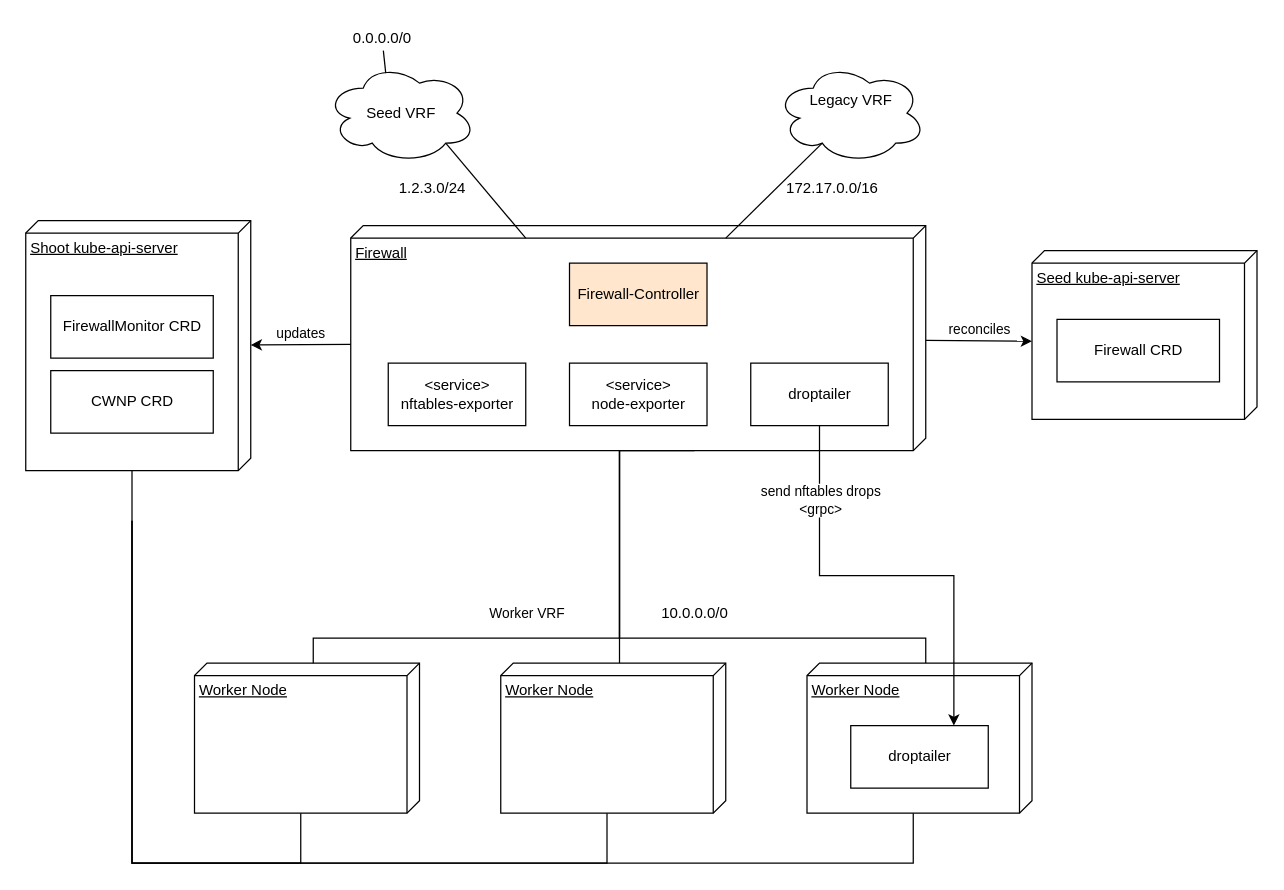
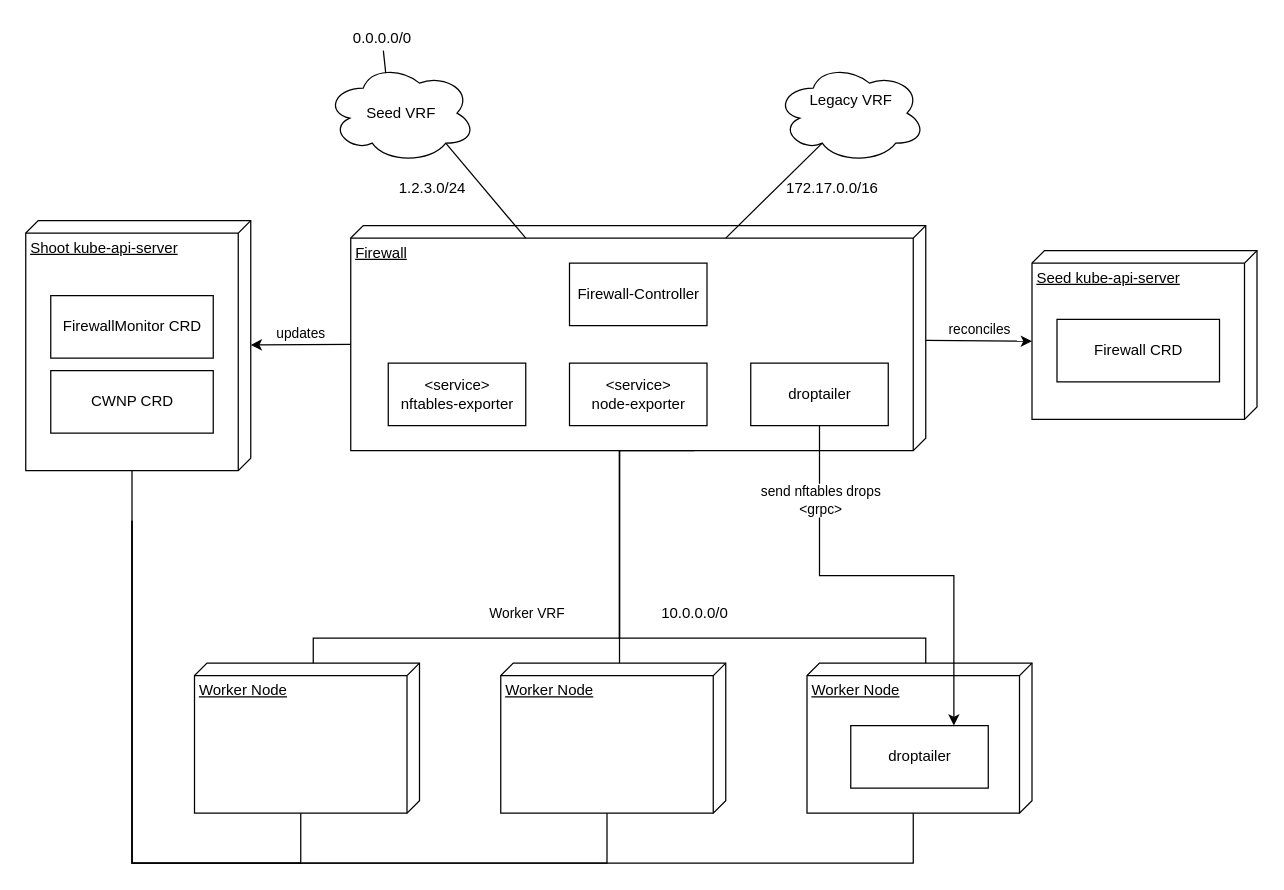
node "Firewall-Controller": fillcolor #ffe6cc -> #ffffff
